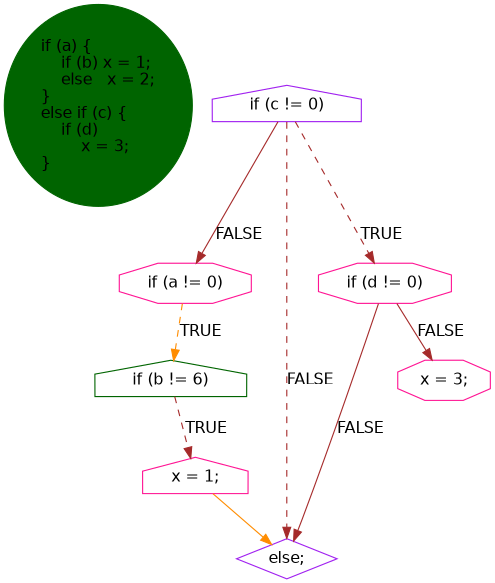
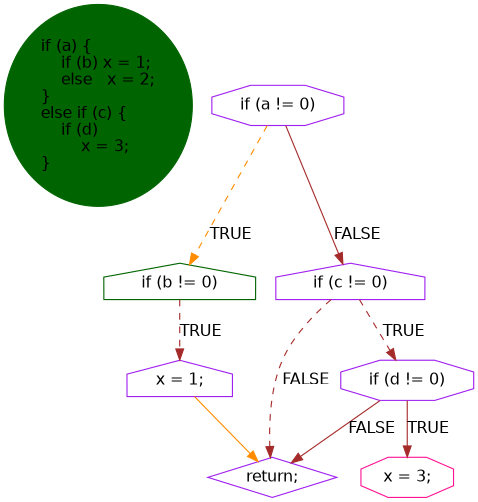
edge "if (c != 0)" -> "if (a != 0)": reversed
node "if (a != 0)": color deeppink -> purple
node "if (d != 0)": color deeppink -> purple
edge "if (d != 0)" -> "x = 3;": label "FALSE" -> "TRUE"
node "if (b != 6)": label "if (b != 6)" -> "if (b != 0)"
node "x = 1;": color deeppink -> purple
node "else;": label "else;" -> "return;"
